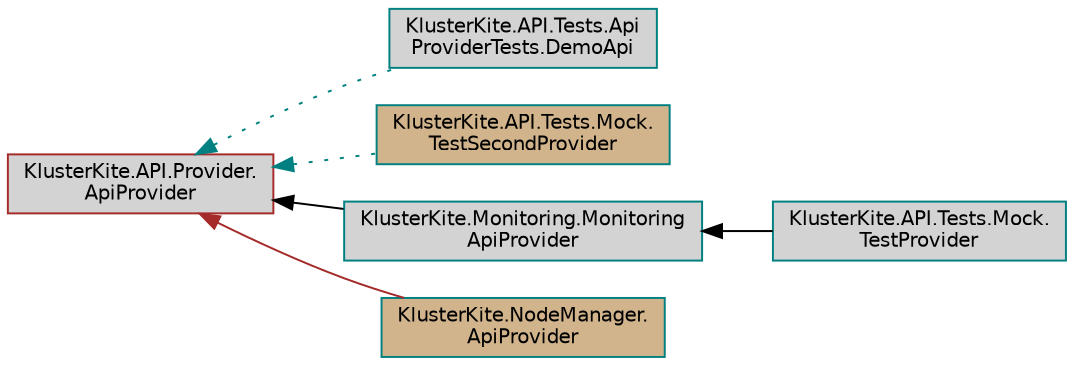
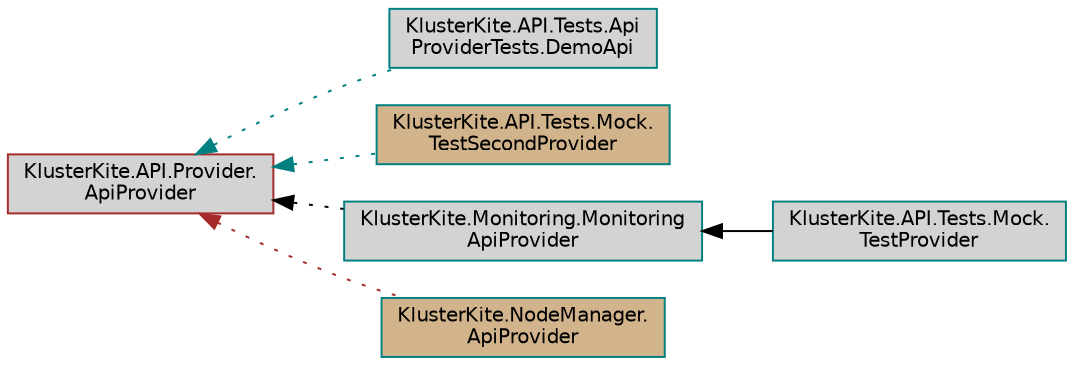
edge "KlusterKite.Monitoring.Monitoring ApiProvider" -> "KlusterKite.API.Provider. ApiProvider": style solid -> dotted
edge "KlusterKite.NodeManager. ApiProvider" -> "KlusterKite.API.Provider. ApiProvider": style solid -> dotted
